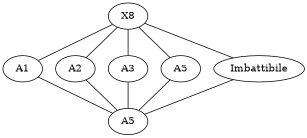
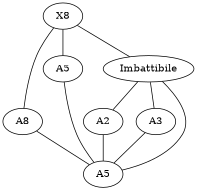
edge "X8" -- "A2": now "Imbattibile" -- "A2"
edge "X8" -- "A3": now "Imbattibile" -- "A3"
node "A1": label "A1" -> "A8"
